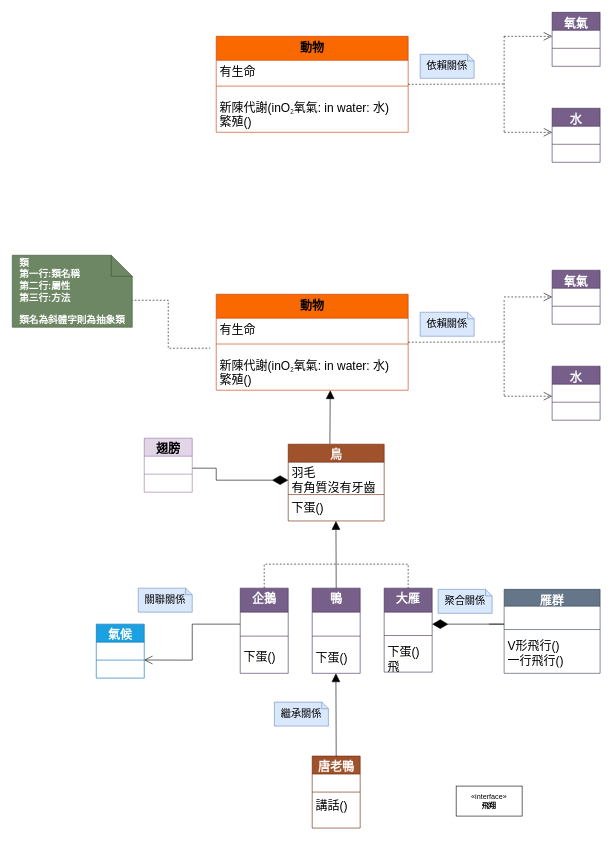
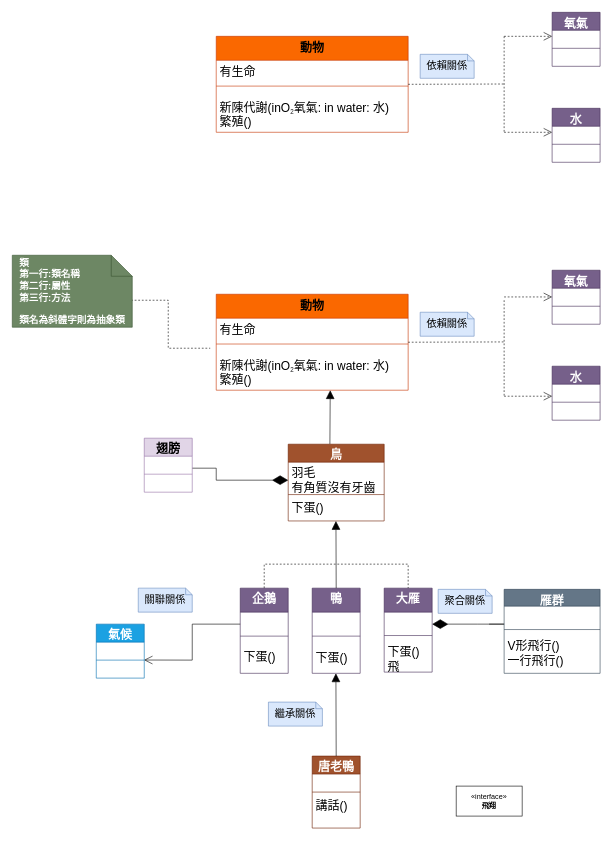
node "繼承關係": moved (302, 714) -> (296, 714)
